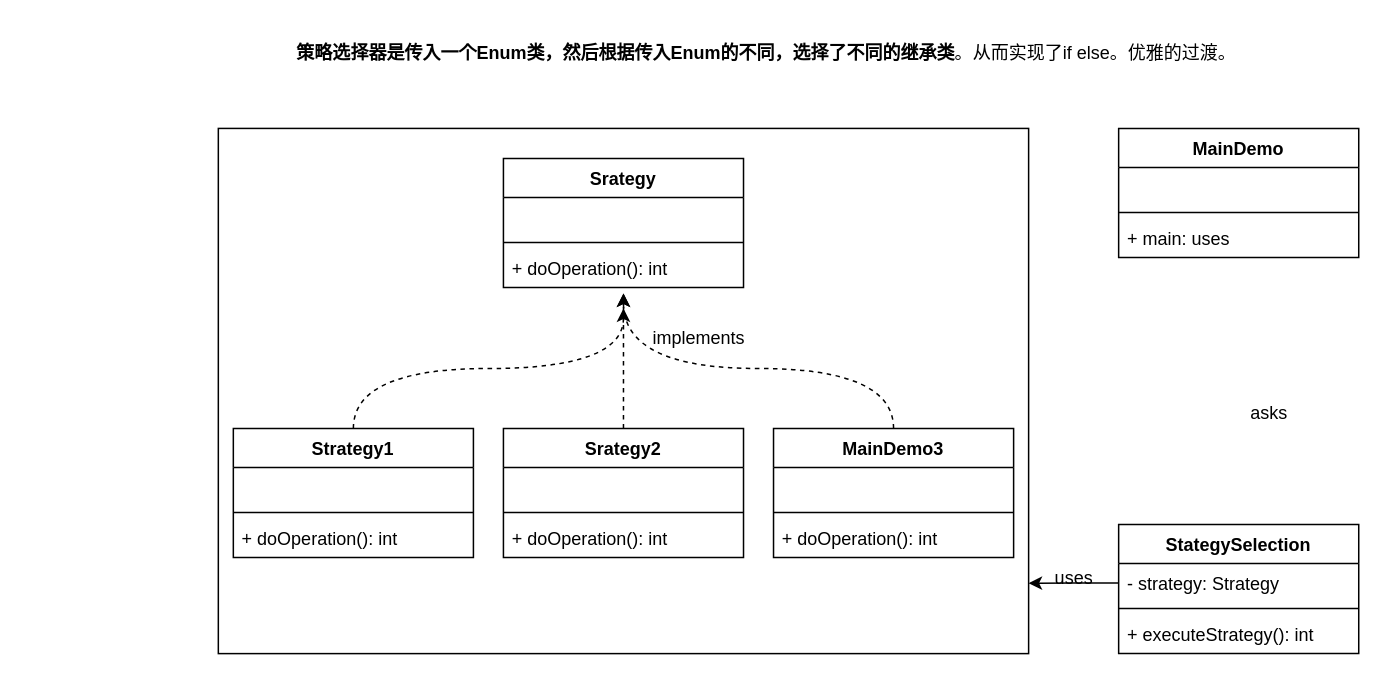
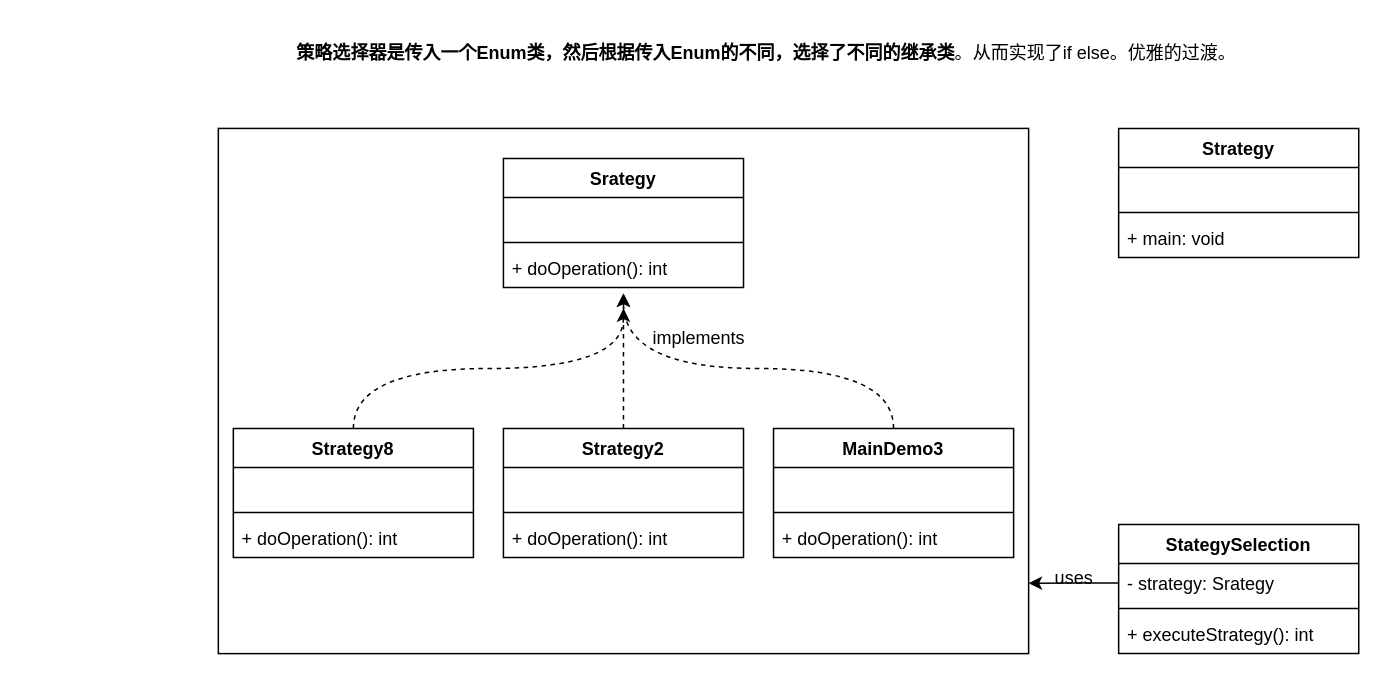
node "MainDemo": label "MainDemo" -> "Strategy"
node "+ main: uses": label "+ main: uses" -> "+ main: void"
node "asks": removed
node "Strategy1": label "Strategy1" -> "Strategy8"
node "Srategy2": label "Srategy2" -> "Strategy2"
node "- strategy: Strategy": label "- strategy: Strategy" -> "- strategy: Srategy"
